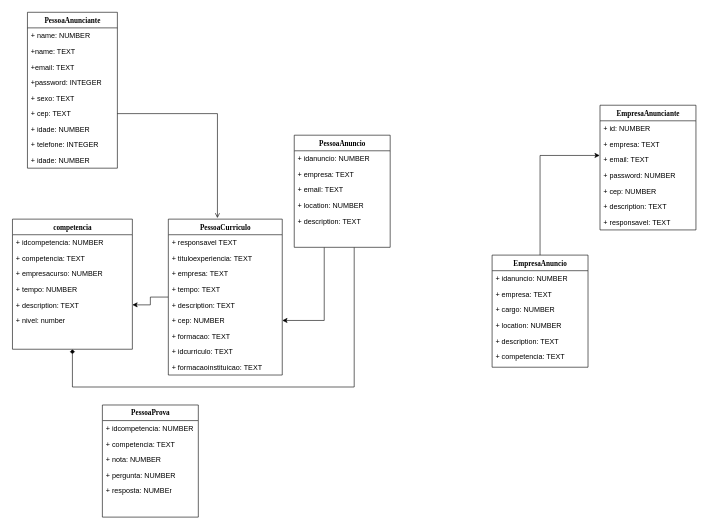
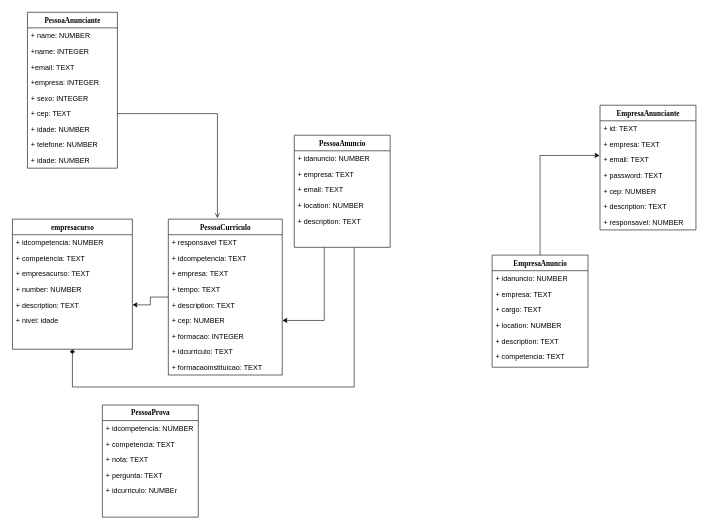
node "+name: TEXT": label "+name: TEXT" -> "+name: INTEGER"
node "+password: INTEGER": label "+password: INTEGER" -> "+empresa: INTEGER"
node "+ sexo: TEXT": label "+ sexo: TEXT" -> "+ sexo: INTEGER"
node "+ id: NUMBER": label "+ id: NUMBER" -> "+ id: TEXT"
node "+ telefone: INTEGER": label "+ telefone: INTEGER" -> "+ telefone: NUMBER"
node "+ password: NUMBER": label "+ password: NUMBER" -> "+ password: TEXT"
node "+ responsavel: TEXT": label "+ responsavel: TEXT" -> "+ responsavel: NUMBER"
node "competencia": label "competencia" -> "empresacurso"
node "+ tituloexperiencia: TEXT": label "+ tituloexperiencia: TEXT" -> "+ idcompetencia: TEXT"
node "+ empresacurso: NUMBER": label "+ empresacurso: NUMBER" -> "+ empresacurso: TEXT"
node "+ tempo: NUMBER": label "+ tempo: NUMBER" -> "+ number: NUMBER"
node "+ cargo: NUMBER": label "+ cargo: NUMBER" -> "+ cargo: TEXT"
node "+ nivel: number": label "+ nivel: number" -> "+ nivel: idade"
node "+ formacao: TEXT": label "+ formacao: TEXT" -> "+ formacao: INTEGER"
node "+ nota: NUMBER": label "+ nota: NUMBER" -> "+ nota: TEXT"
node "+ pergunta: NUMBER": label "+ pergunta: NUMBER" -> "+ pergunta: TEXT"
node "+ resposta: NUMBEr": label "+ resposta: NUMBEr" -> "+ idcurriculo: NUMBEr"
